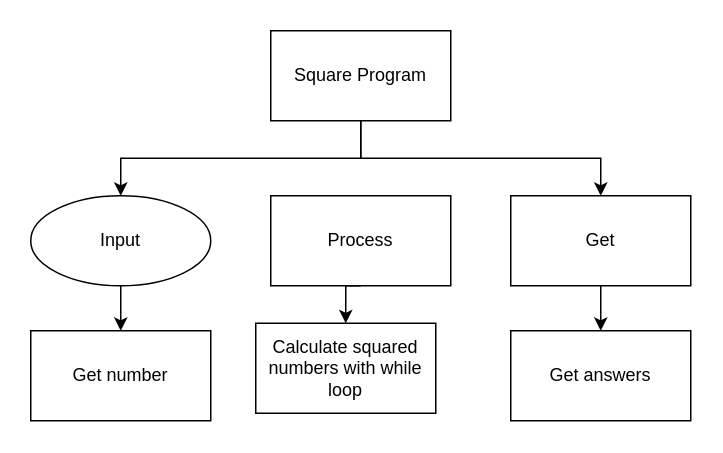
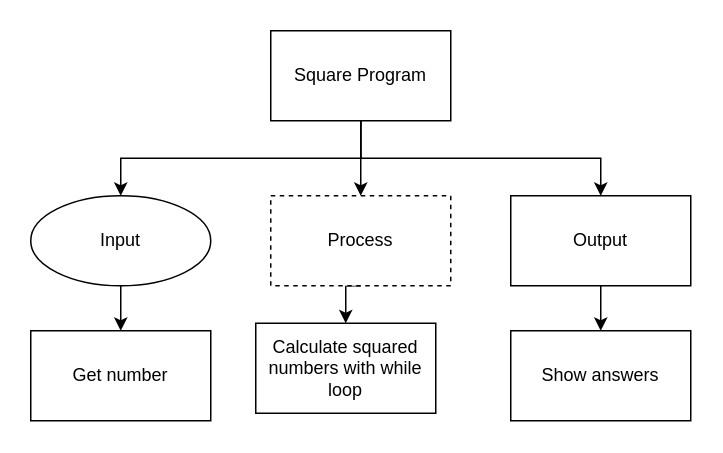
edge "Square Program" -> "Process": added
node "Process": style solid -> dashed
node "Get": label "Get" -> "Output"
node "Get answers": label "Get answers" -> "Show answers"
